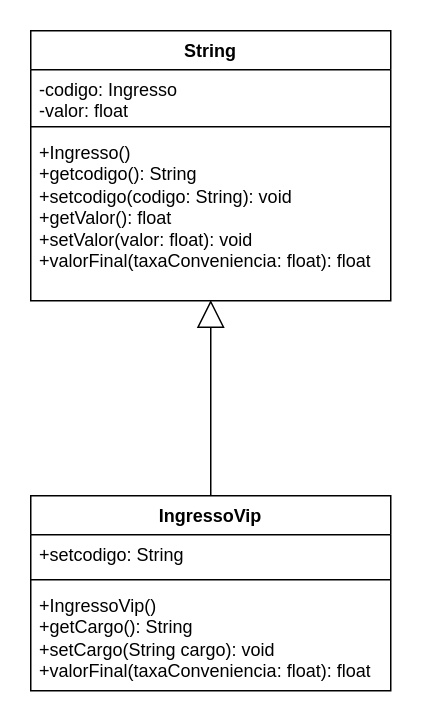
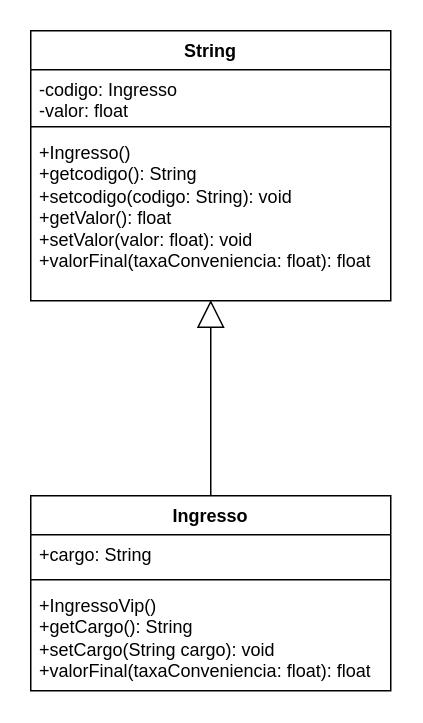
node "IngressoVip": label "IngressoVip" -> "Ingresso"
node "+setcodigo: String": label "+setcodigo: String" -> "+cargo: String"
